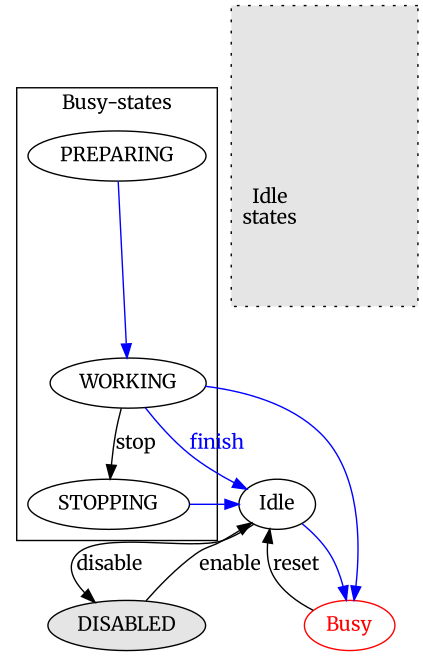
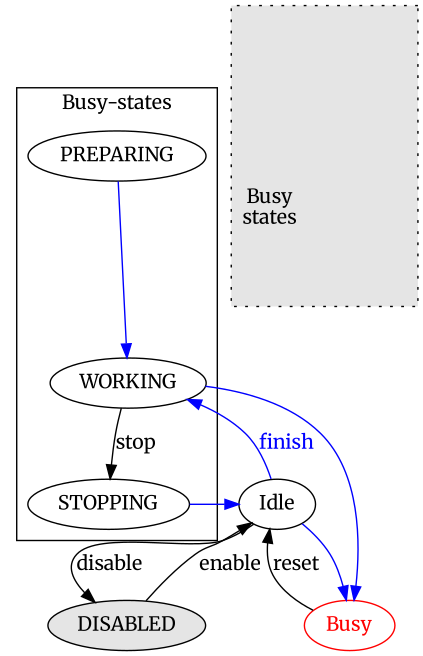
node "Idle states": label "Idle states" -> "Busy states"
edge "WORKING" -> "Idle": reversed
